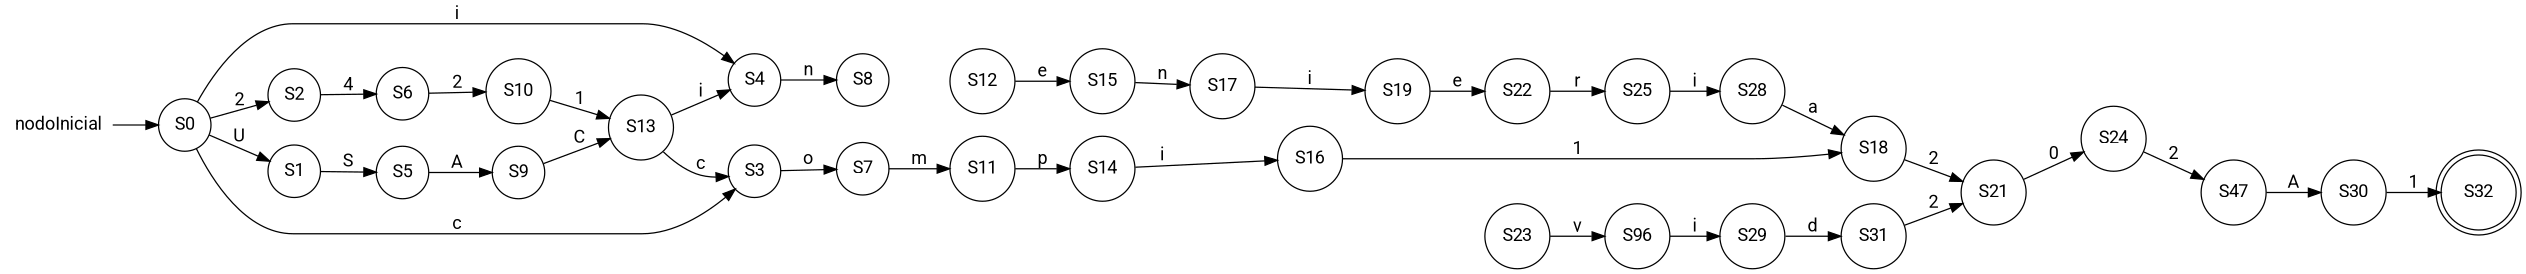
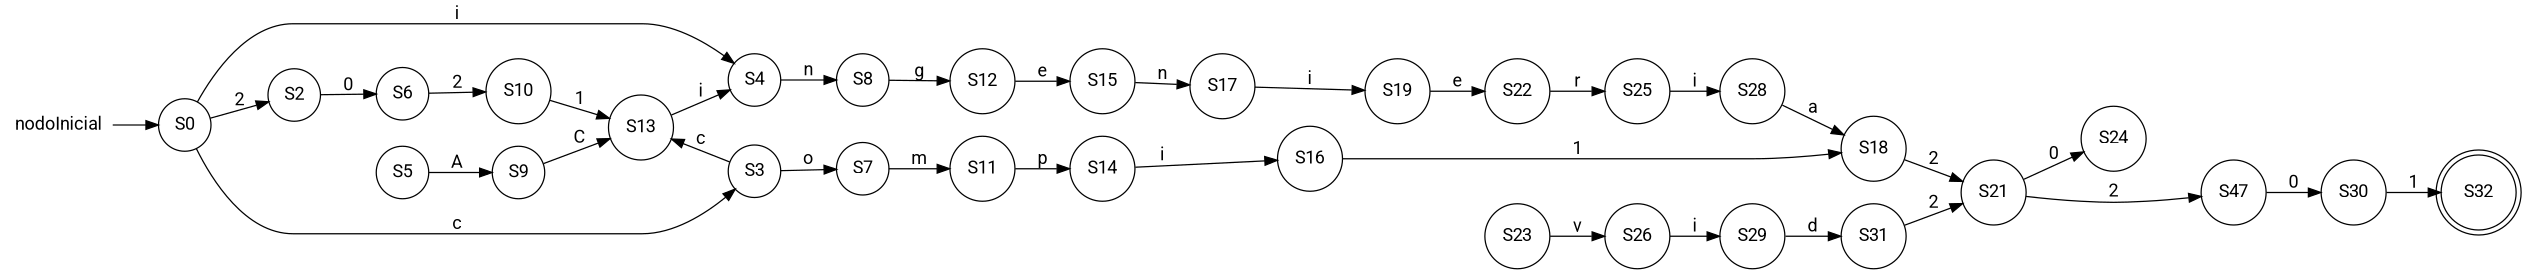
edge "S8" -> "S12": added, label "g"
edge "S2" -> "S6": label "4" -> "0"
edge "S24" -> "S47": now "S21" -> "S47"
edge "S13" -> "S3": reversed
node "S1": removed
edge "S47" -> "S30": label "A" -> "0"
node "S96": label "S96" -> "S26"
